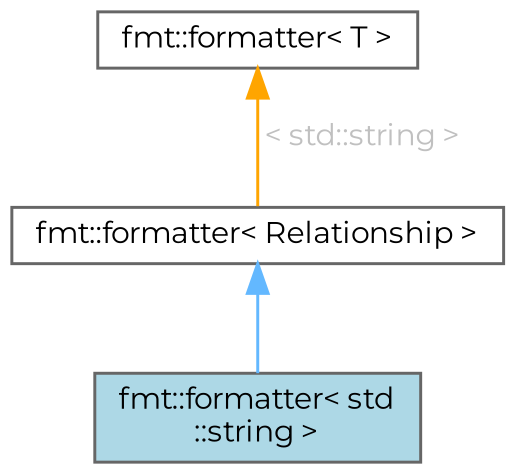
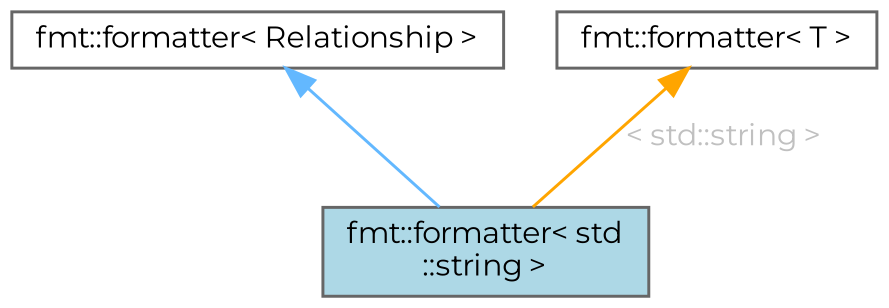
edge "fmt::formatter< Relationship >" -> "fmt::formatter< T >": now "fmt::formatter< std ::string >" -> "fmt::formatter< T >"
